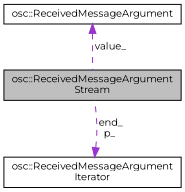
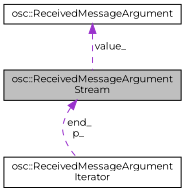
edge "osc::ReceivedMessageArgument Stream" -> "osc::ReceivedMessageArgument Iterator": reversed
